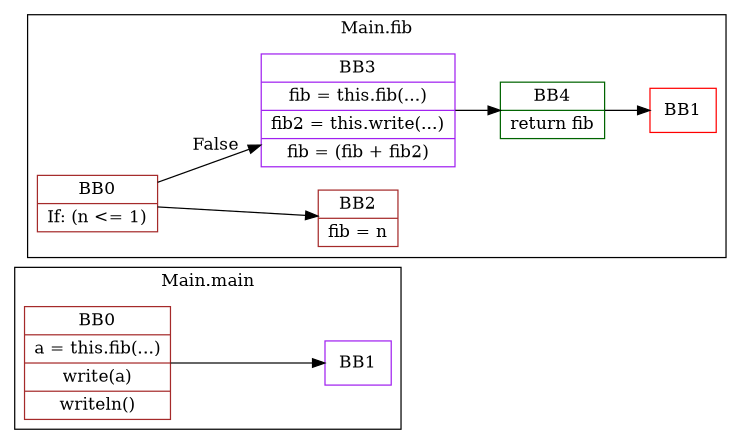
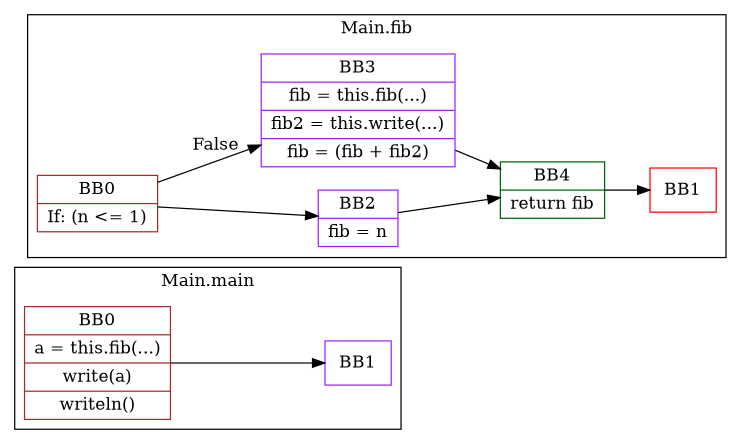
edge "BB2" -> "BB4": added
node "BB2": color brown -> purple
